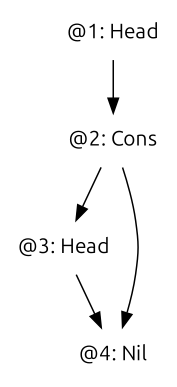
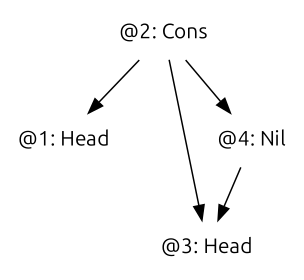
edge "@1: Head" -> "@2: Cons": reversed
edge "@3: Head" -> "@4: Nil": reversed
